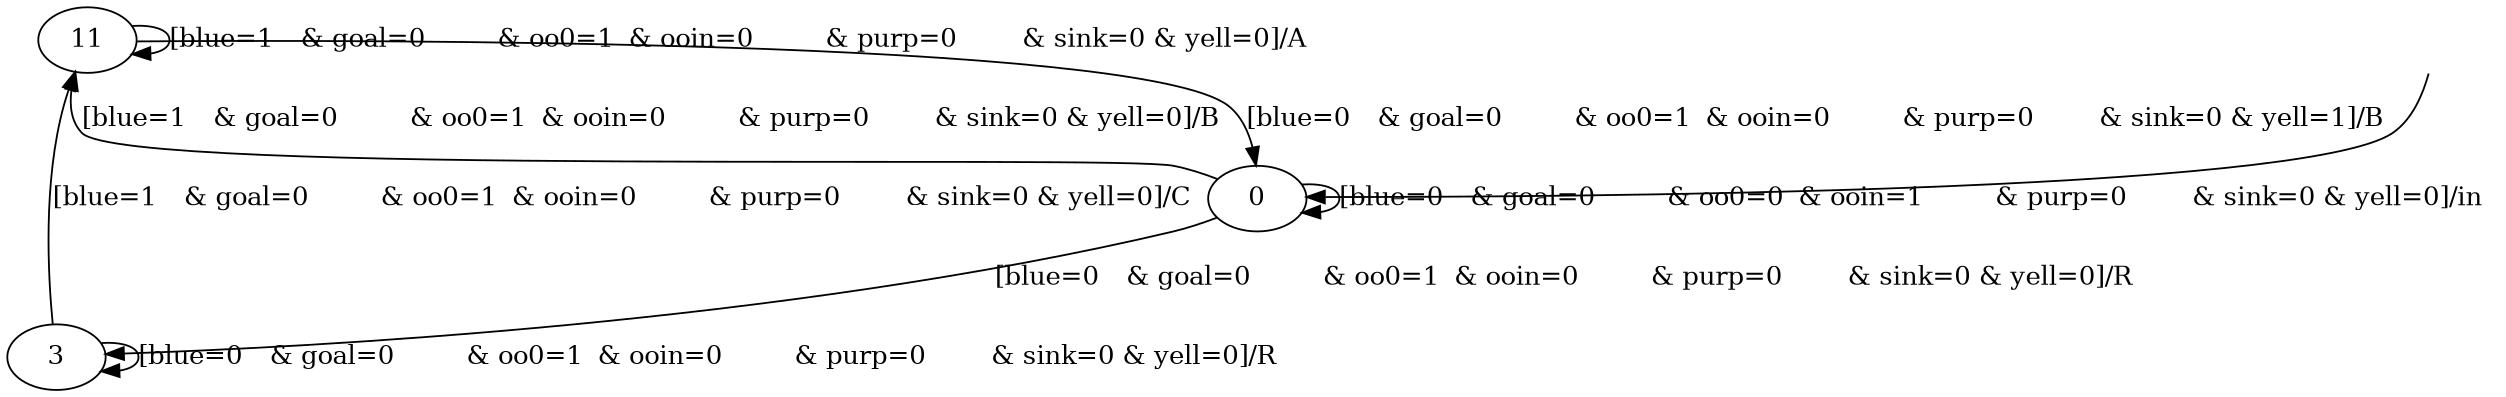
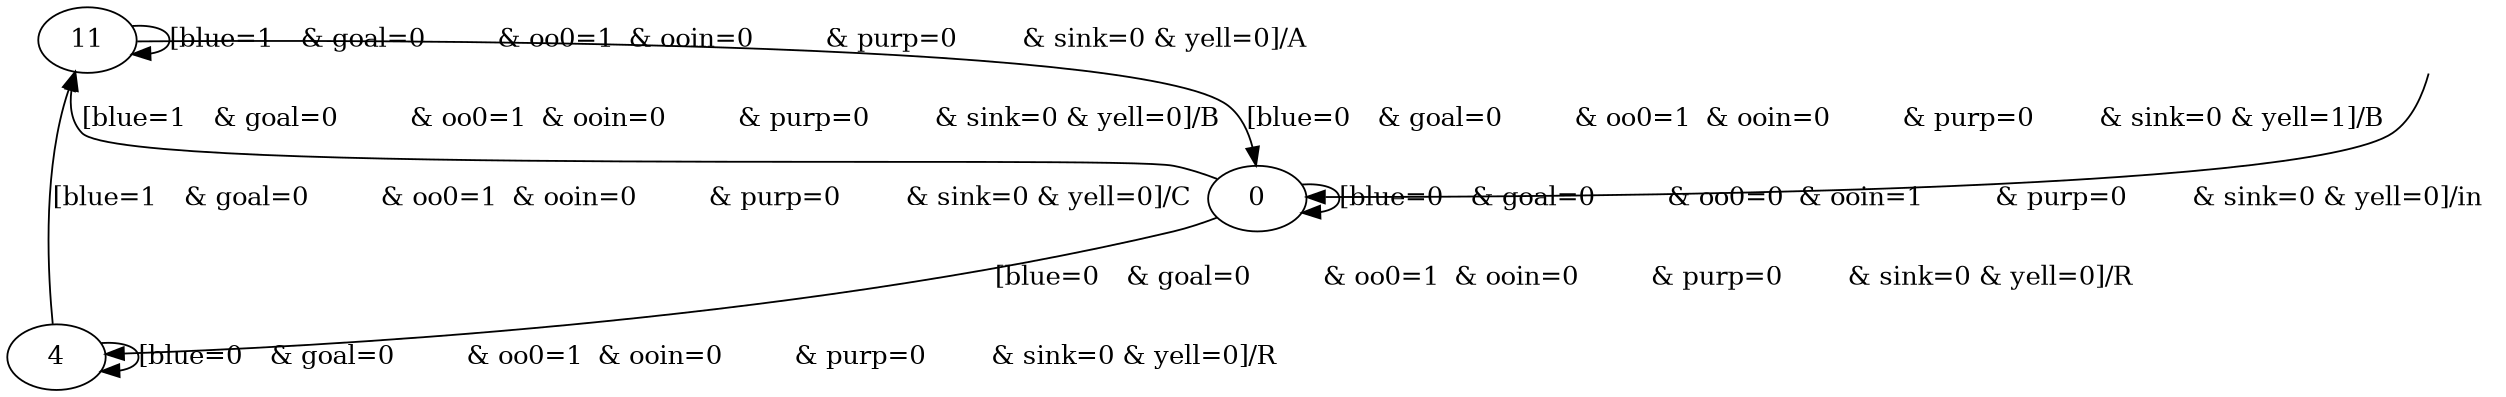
node "3": label "3" -> "4"
